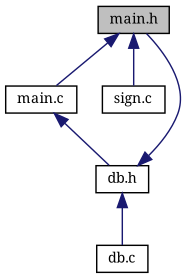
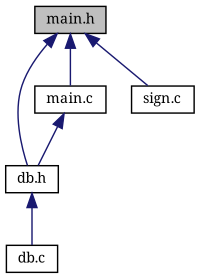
edge "main.h" -> "db.h": reversed
